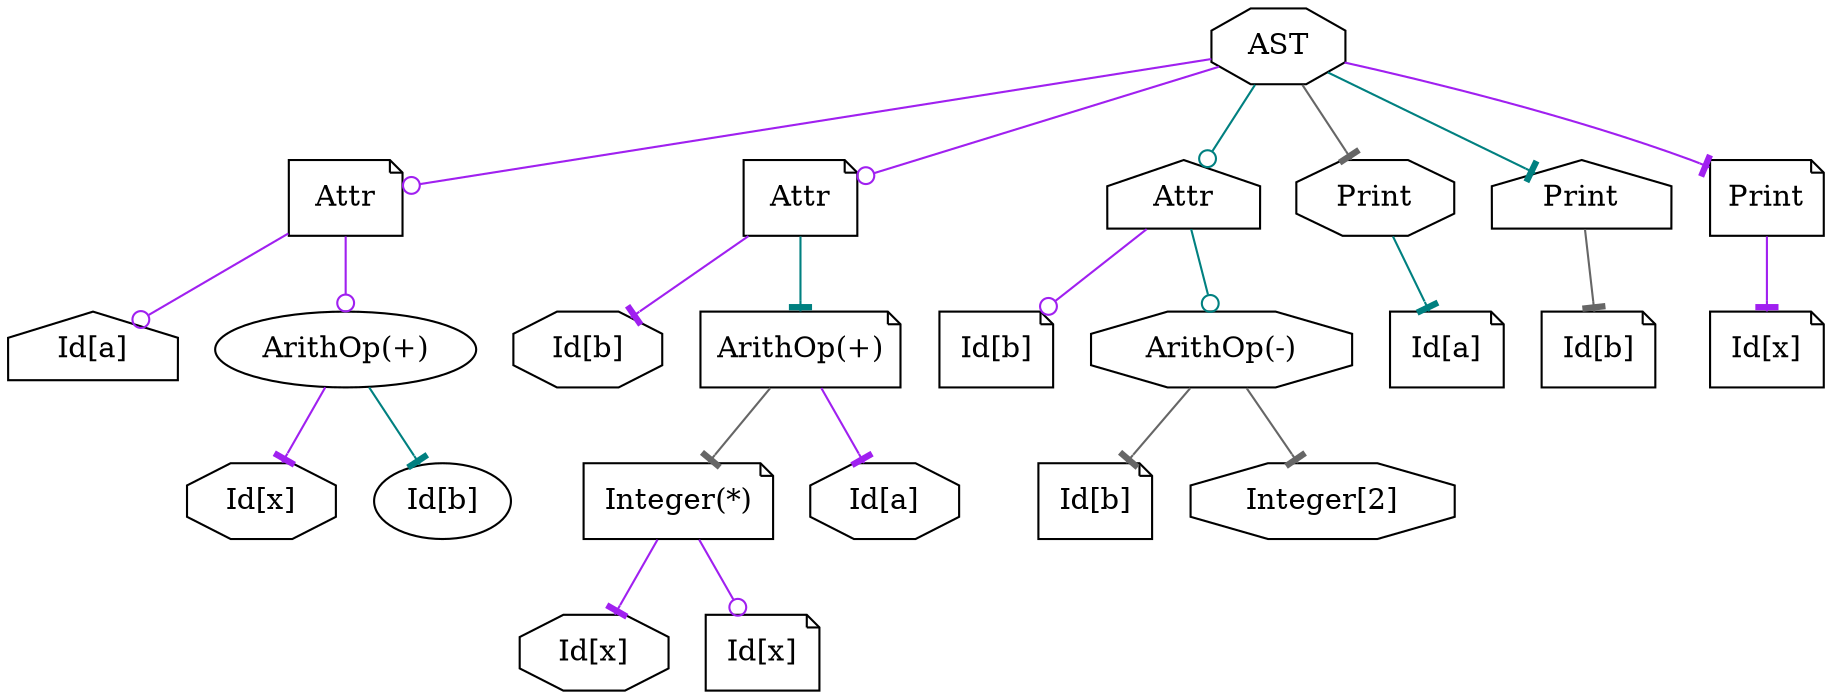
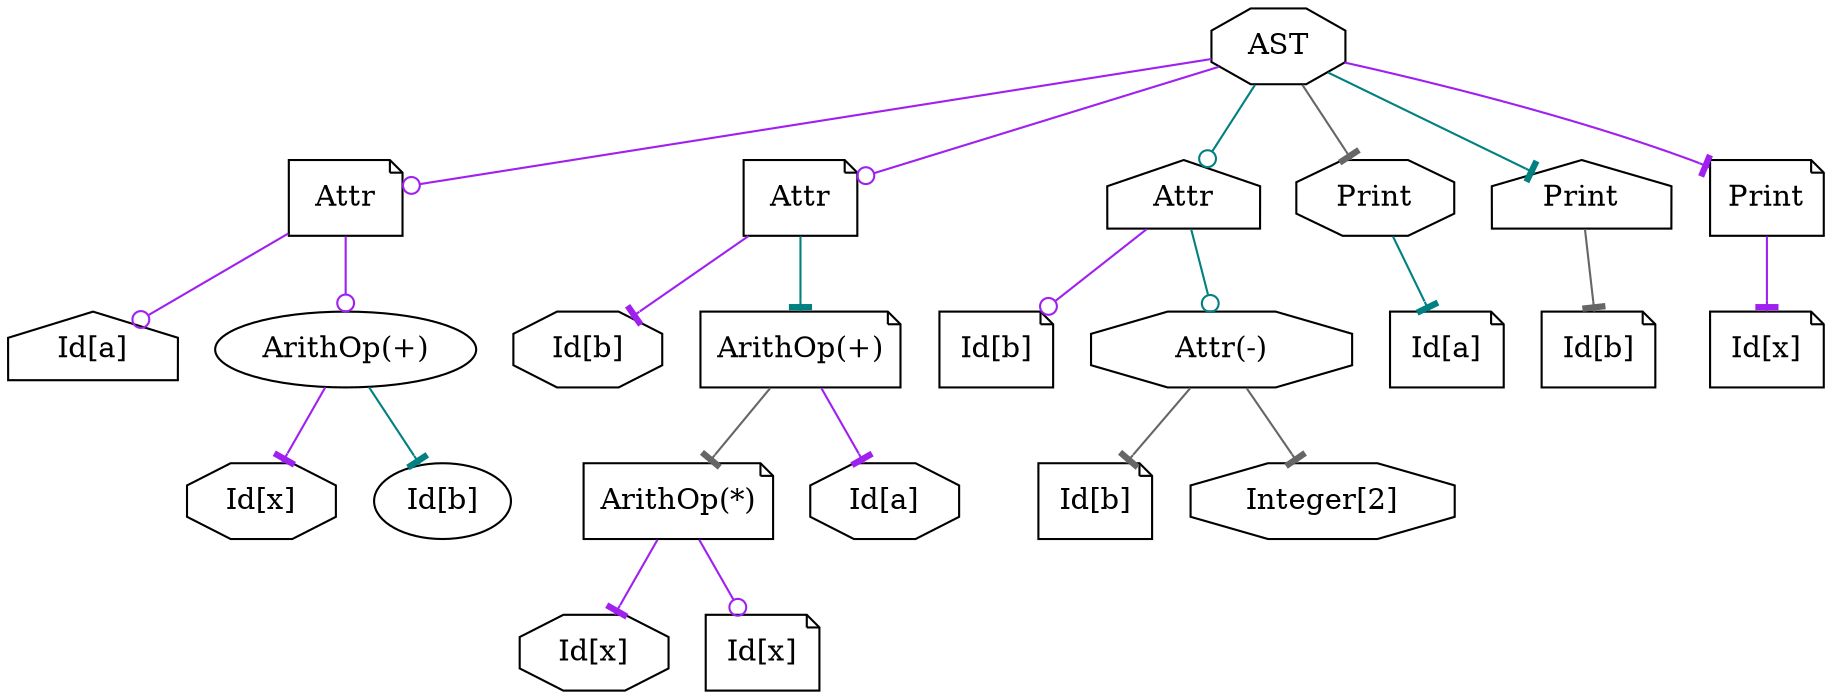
node "ArithOp(-)": label "ArithOp(-)" -> "Attr(-)"
node "Integer(*)": label "Integer(*)" -> "ArithOp(*)"
